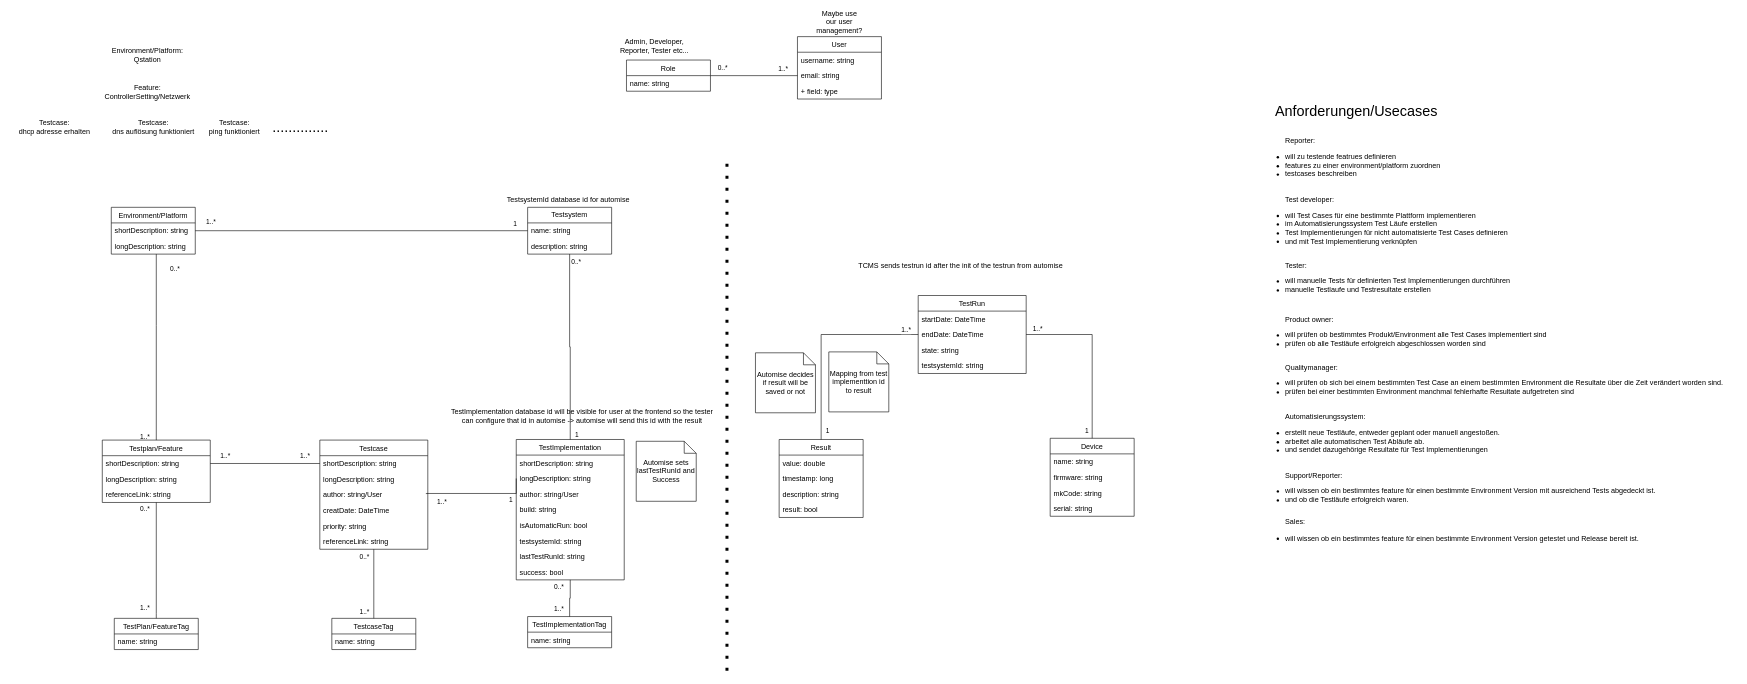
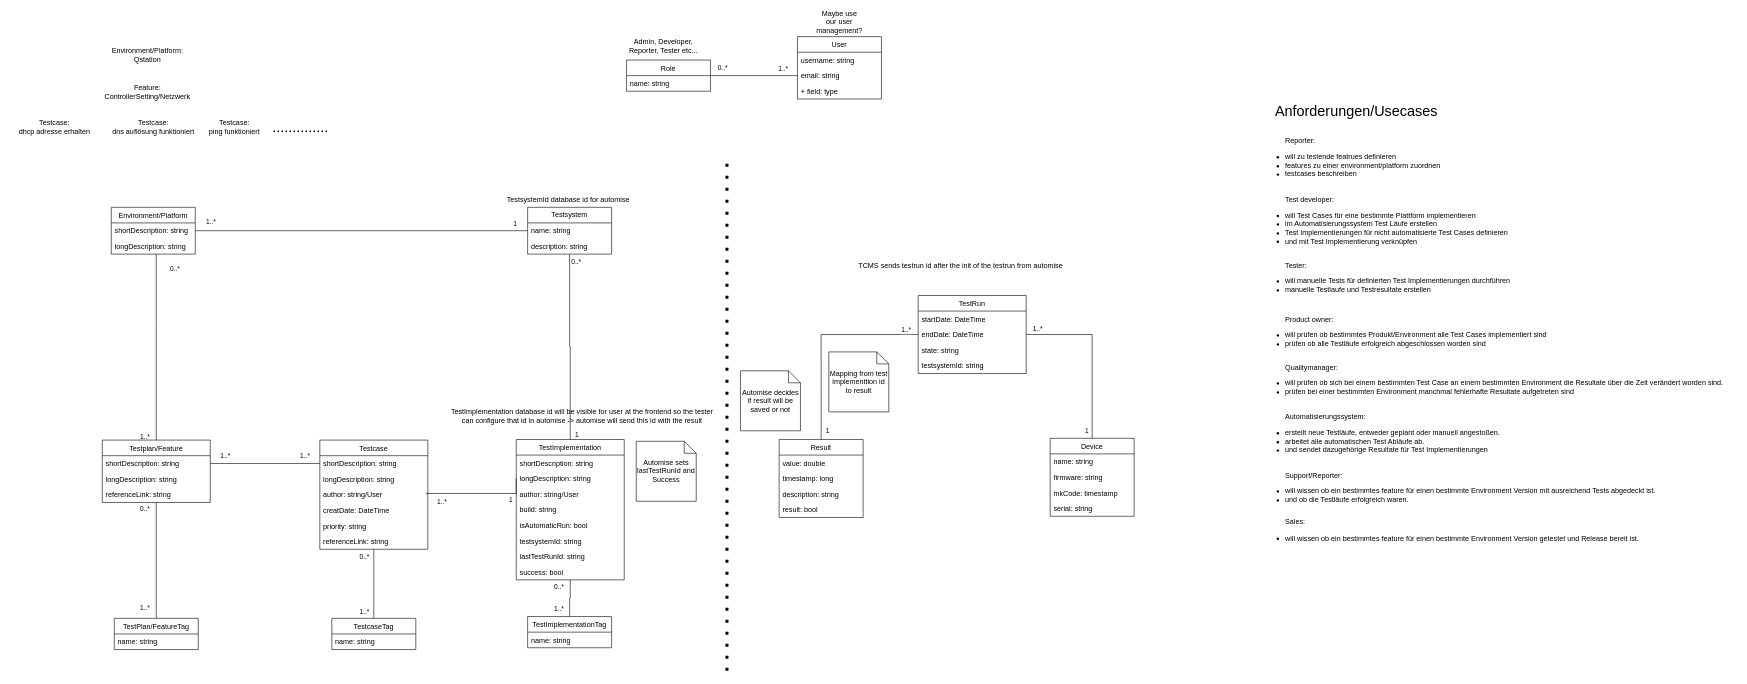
node "Admin, Developer, Reporter, Tester etc...": moved (655, 46) -> (664, 46)
node "Automise decides if result will be saved or not": moved (786, 383) -> (771, 401)
node "mkCode: string": label "mkCode: string" -> "mkCode: timestamp"
